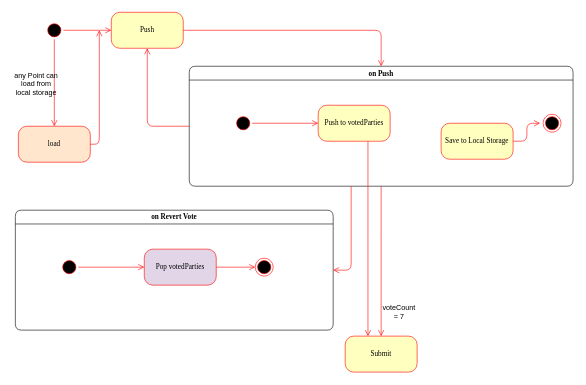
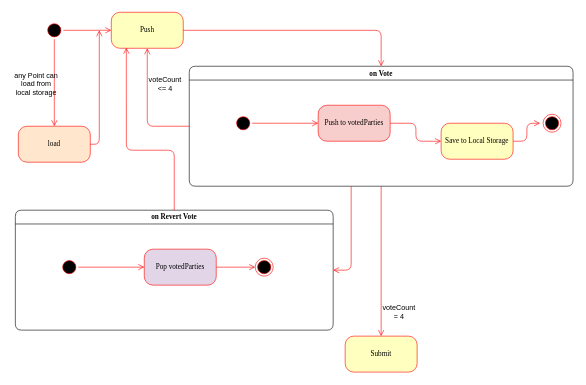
node "on Push": label "on Push" -> "on Vote"
node "voteCount <= 4": added
node "Push to votedParties": fillcolor #ffffc0 -> #f8cecc
edge "on Revert Vote" -> "Push": added
node "voteCount = 7": label "voteCount = 7" -> "voteCount = 4"
edge "Push to votedParties" -> "Submit": now "Push to votedParties" -> "Save to Local Storage"
